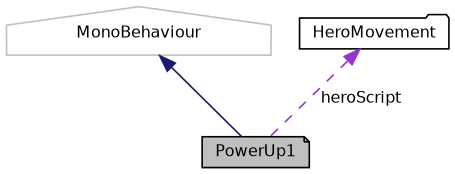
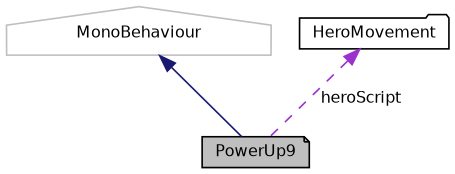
node "PowerUp1": label "PowerUp1" -> "PowerUp9"
